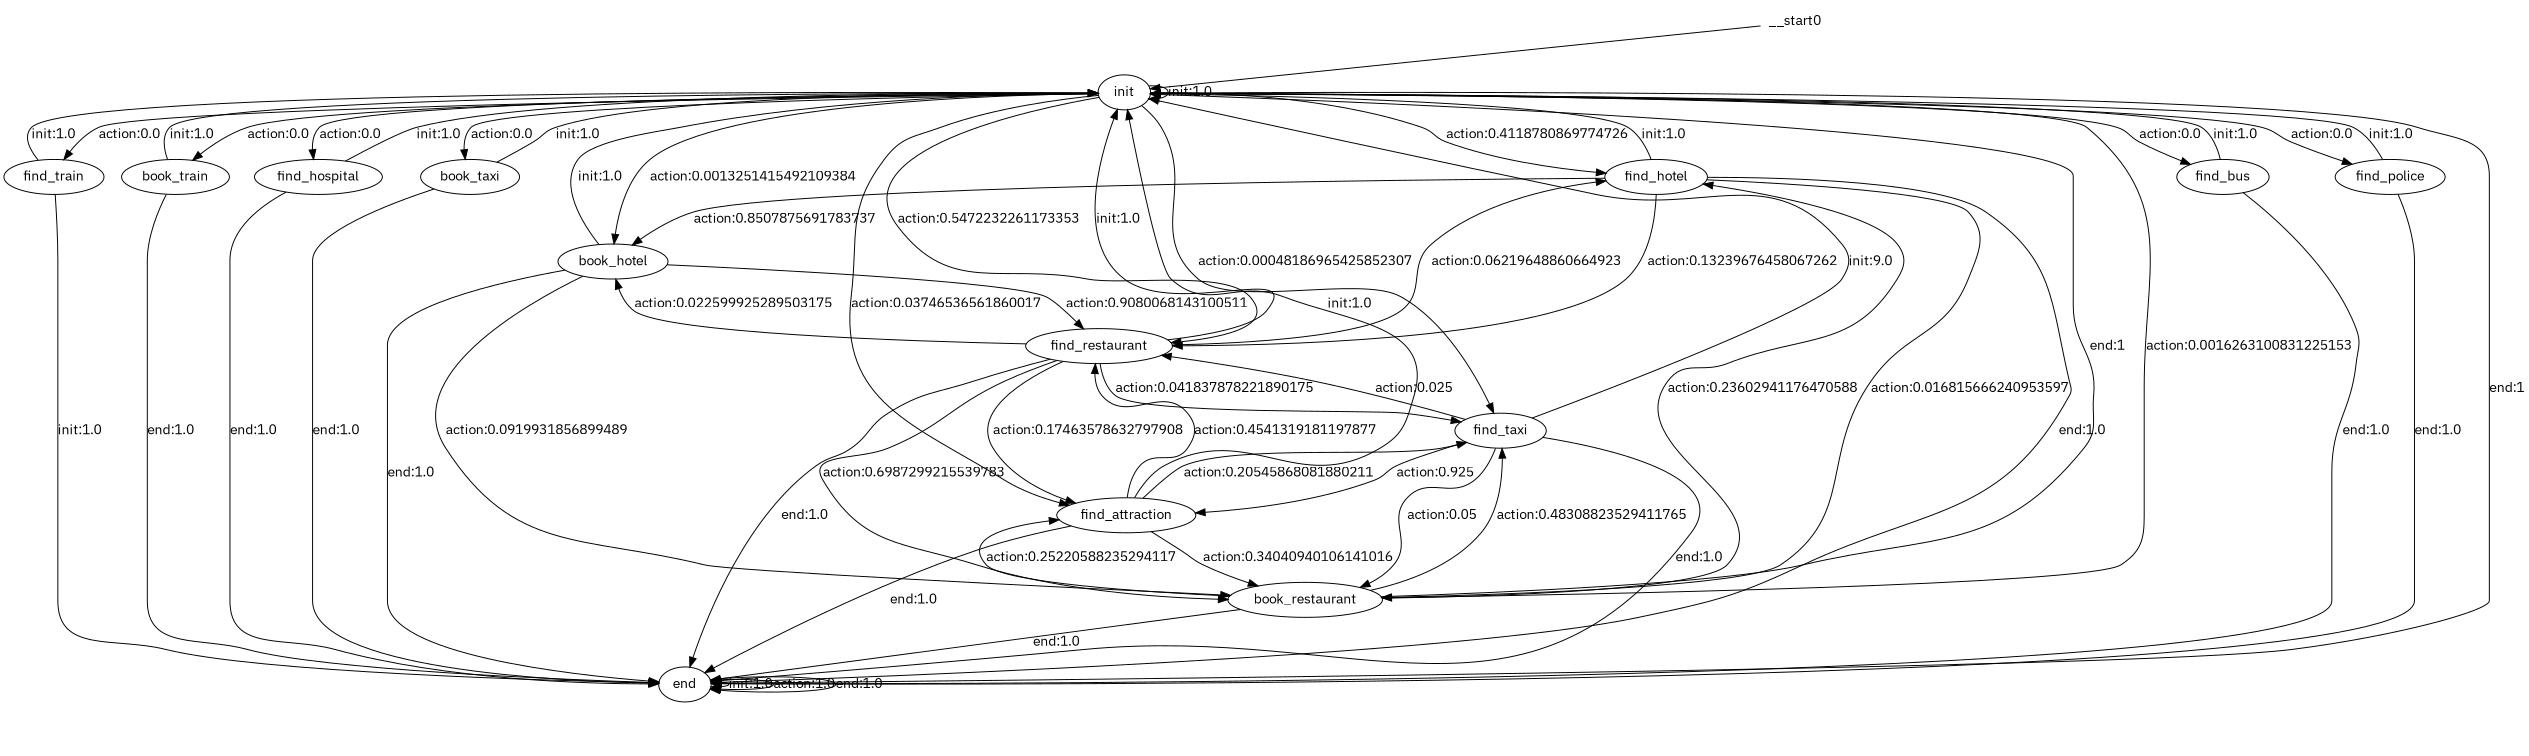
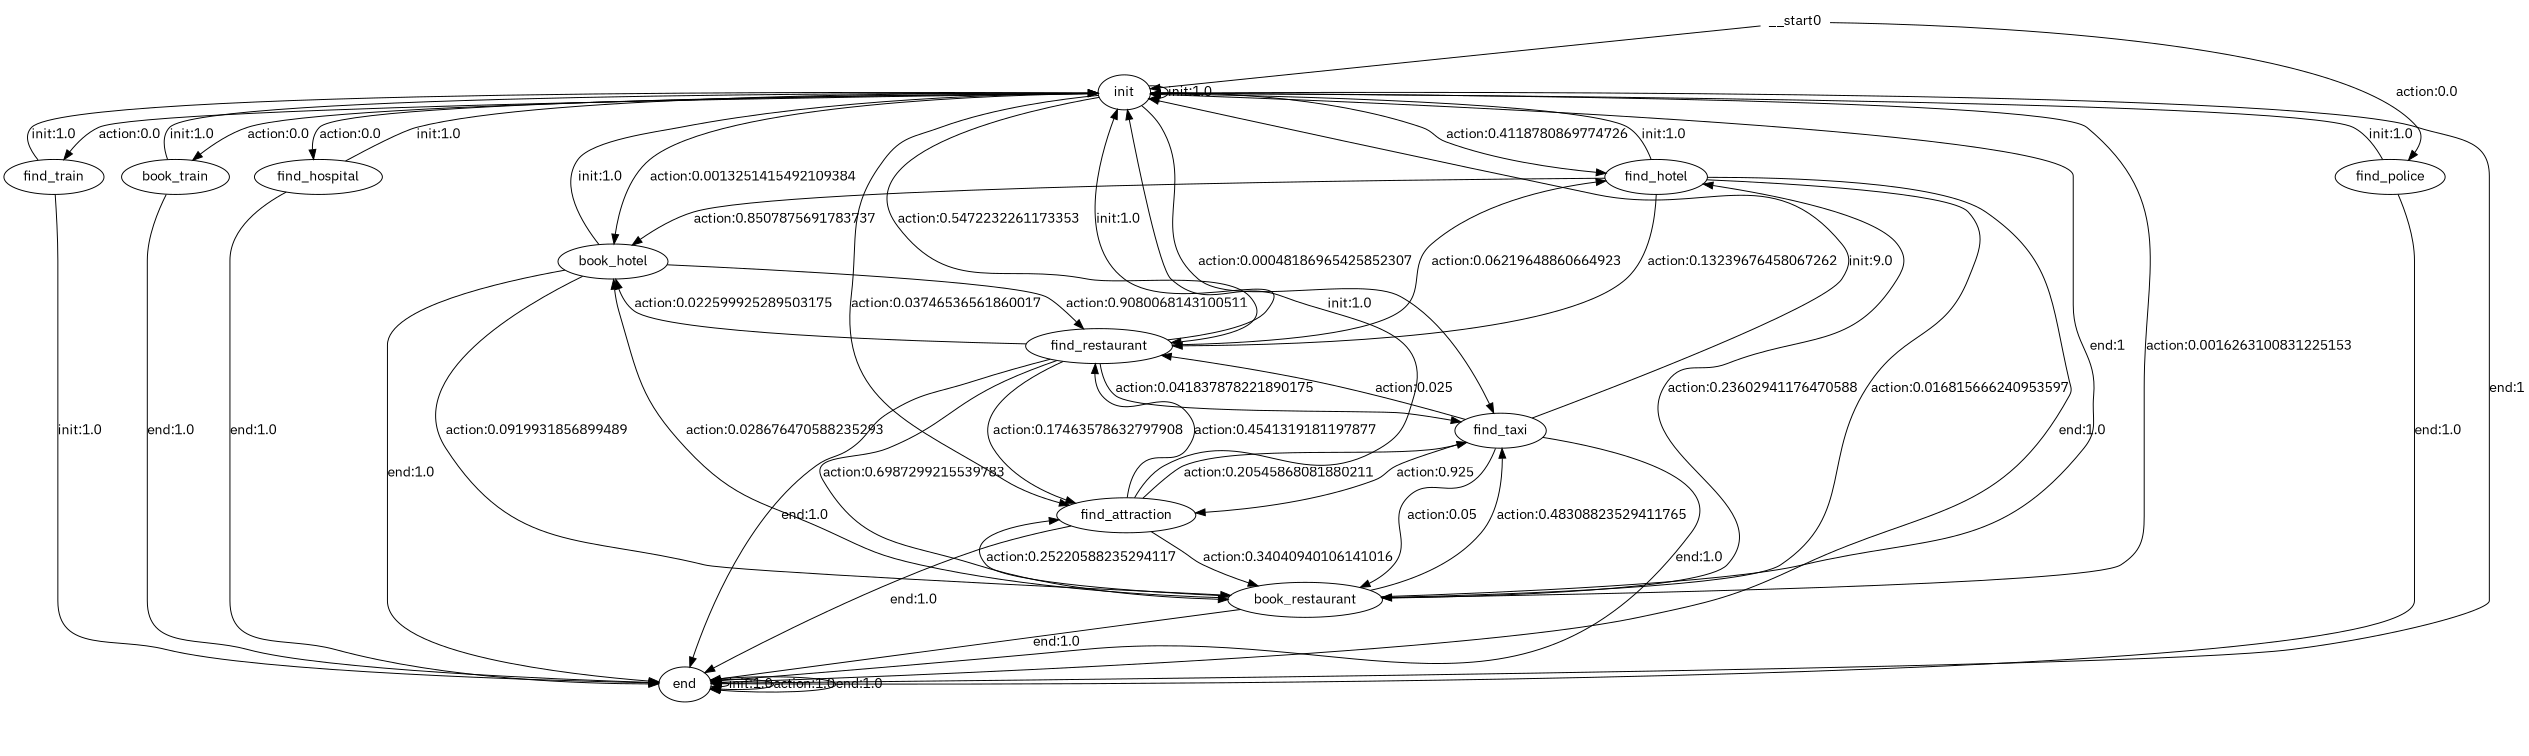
edge "init" -> "find_police": now "__start0" -> "find_police"
node "book_taxi": removed
node "find_bus": removed
edge "book_restaurant" -> "book_hotel": added, label "action:0.028676470588235293"
